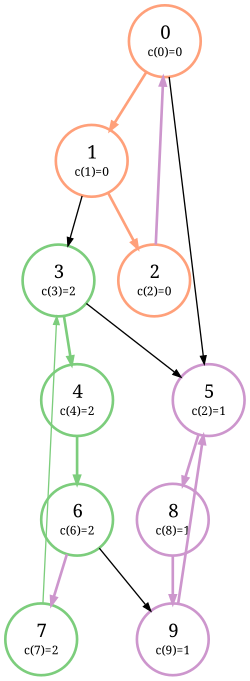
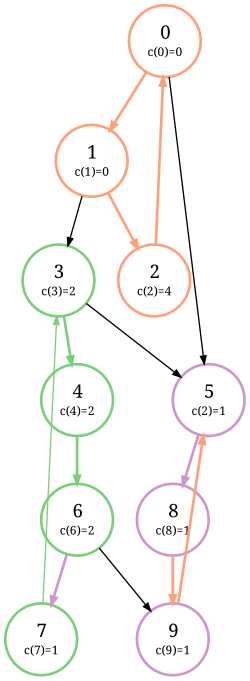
edge "2" -> "0": color plum3 -> lightsalmon
node "2": text "c(2)=0" -> "c(2)=4"
edge "9" -> "5": color plum3 -> lightsalmon
edge "8" -> "9": color plum3 -> lightsalmon
node "7": text "c(7)=2" -> "c(7)=1"
